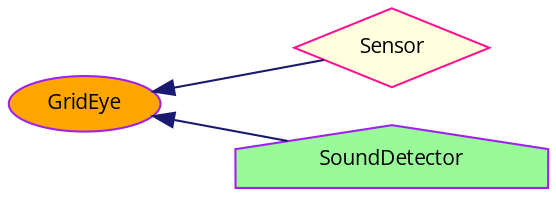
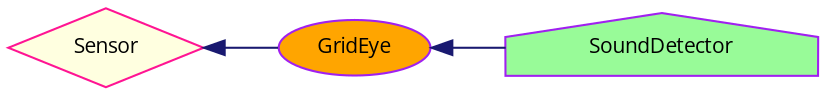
edge "Sensor" -> "GridEye": reversed
